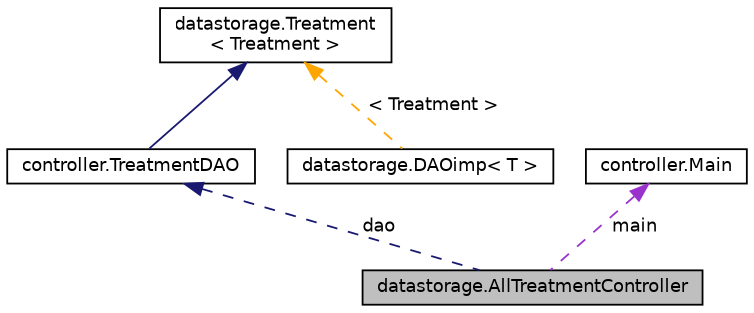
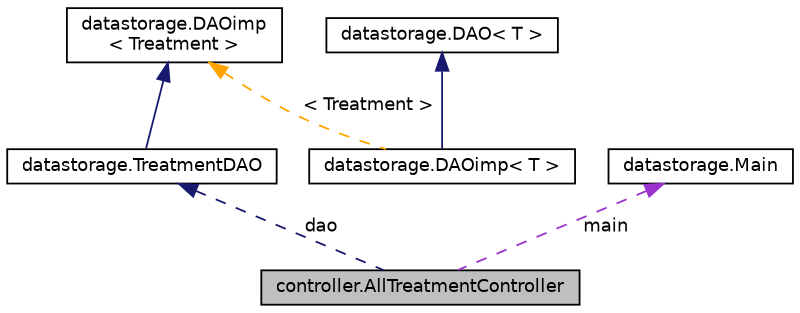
node "datastorage.Treatment < Treatment >": label "datastorage.Treatment < Treatment >" -> "datastorage.DAOimp < Treatment >"
node "datastorage.DAO< T >": added
node "controller.TreatmentDAO": label "controller.TreatmentDAO" -> "datastorage.TreatmentDAO"
node "controller.Main": label "controller.Main" -> "datastorage.Main"
node "datastorage.AllTreatmentController": label "datastorage.AllTreatmentController" -> "controller.AllTreatmentController"
